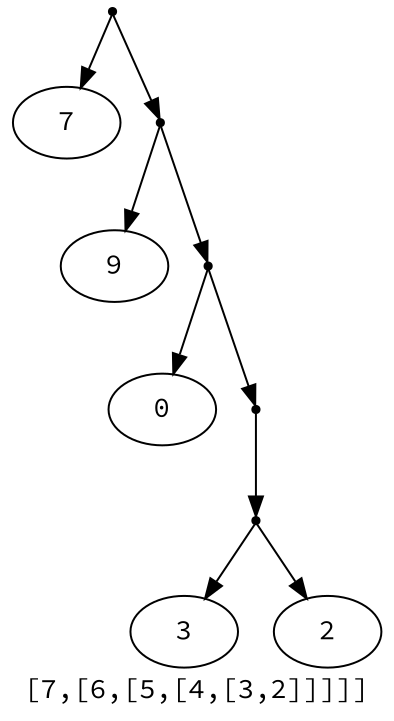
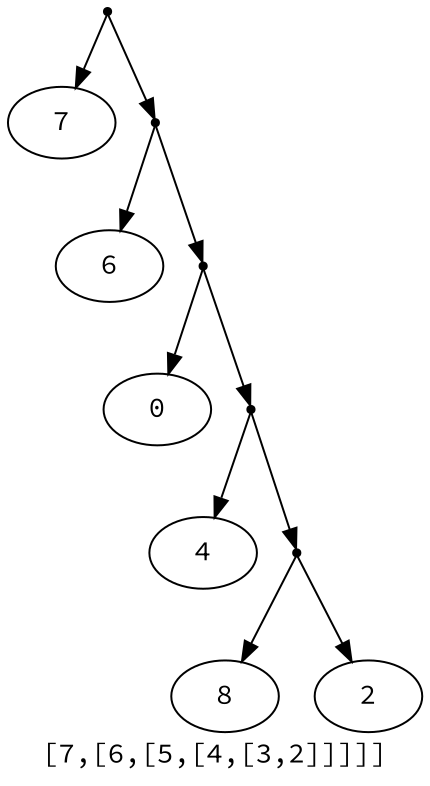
node "9": label "9" -> "6"
node "4": added
node "3": label "3" -> "8"
